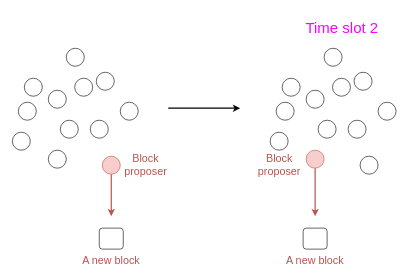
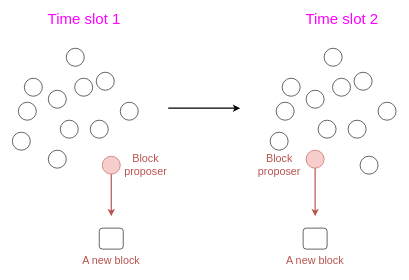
node "Time slot 1": added
node "Time slot 2": moved (342, 27) -> (342, 18)
